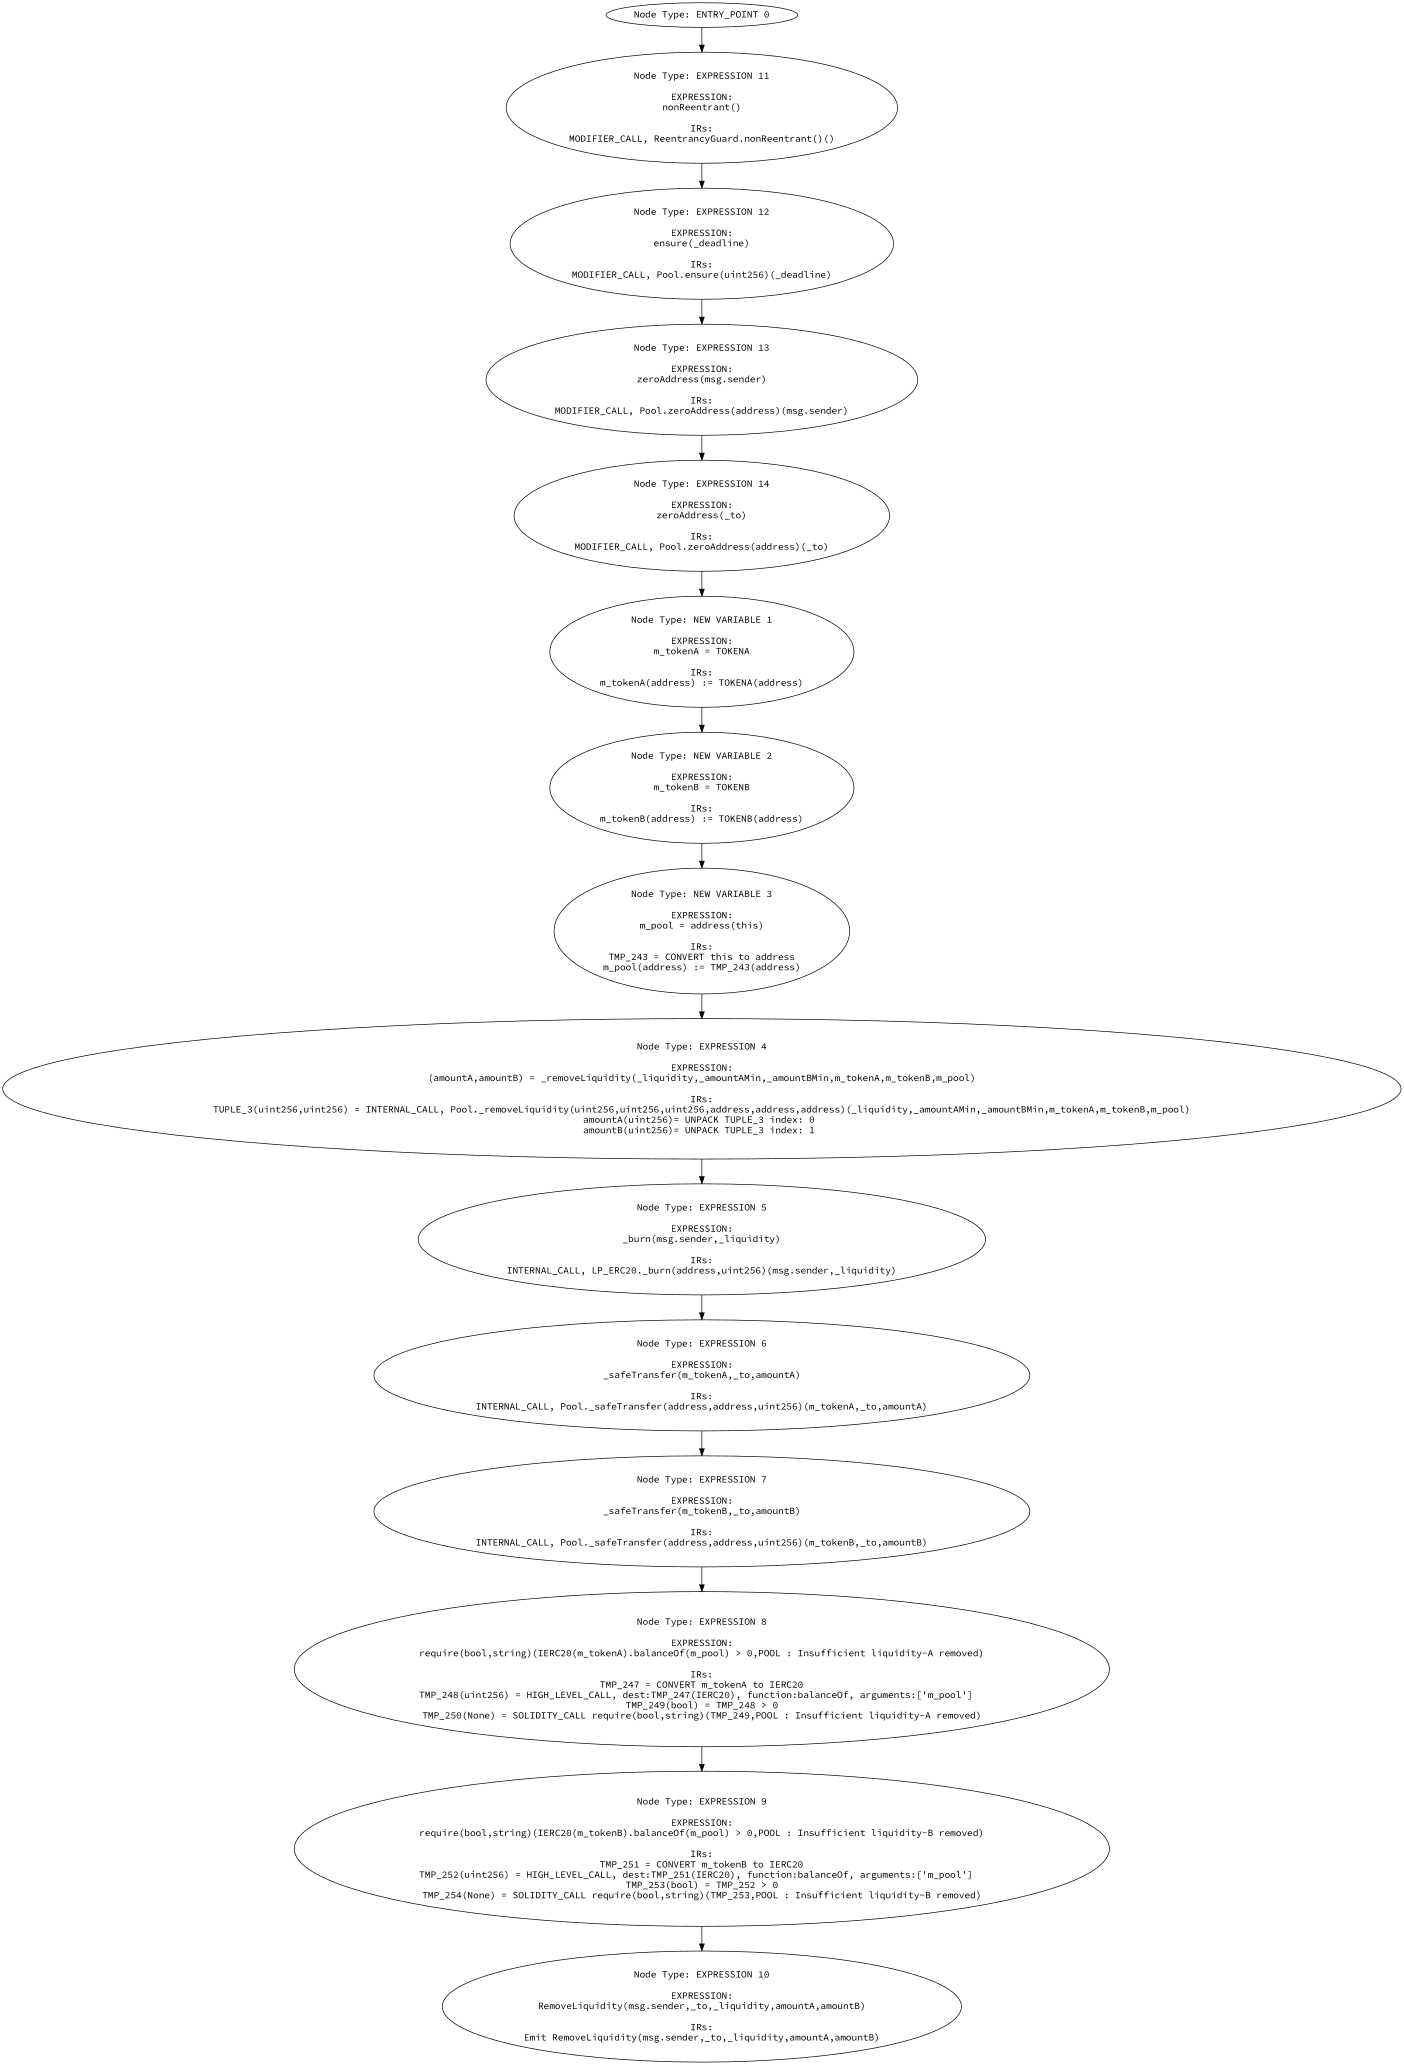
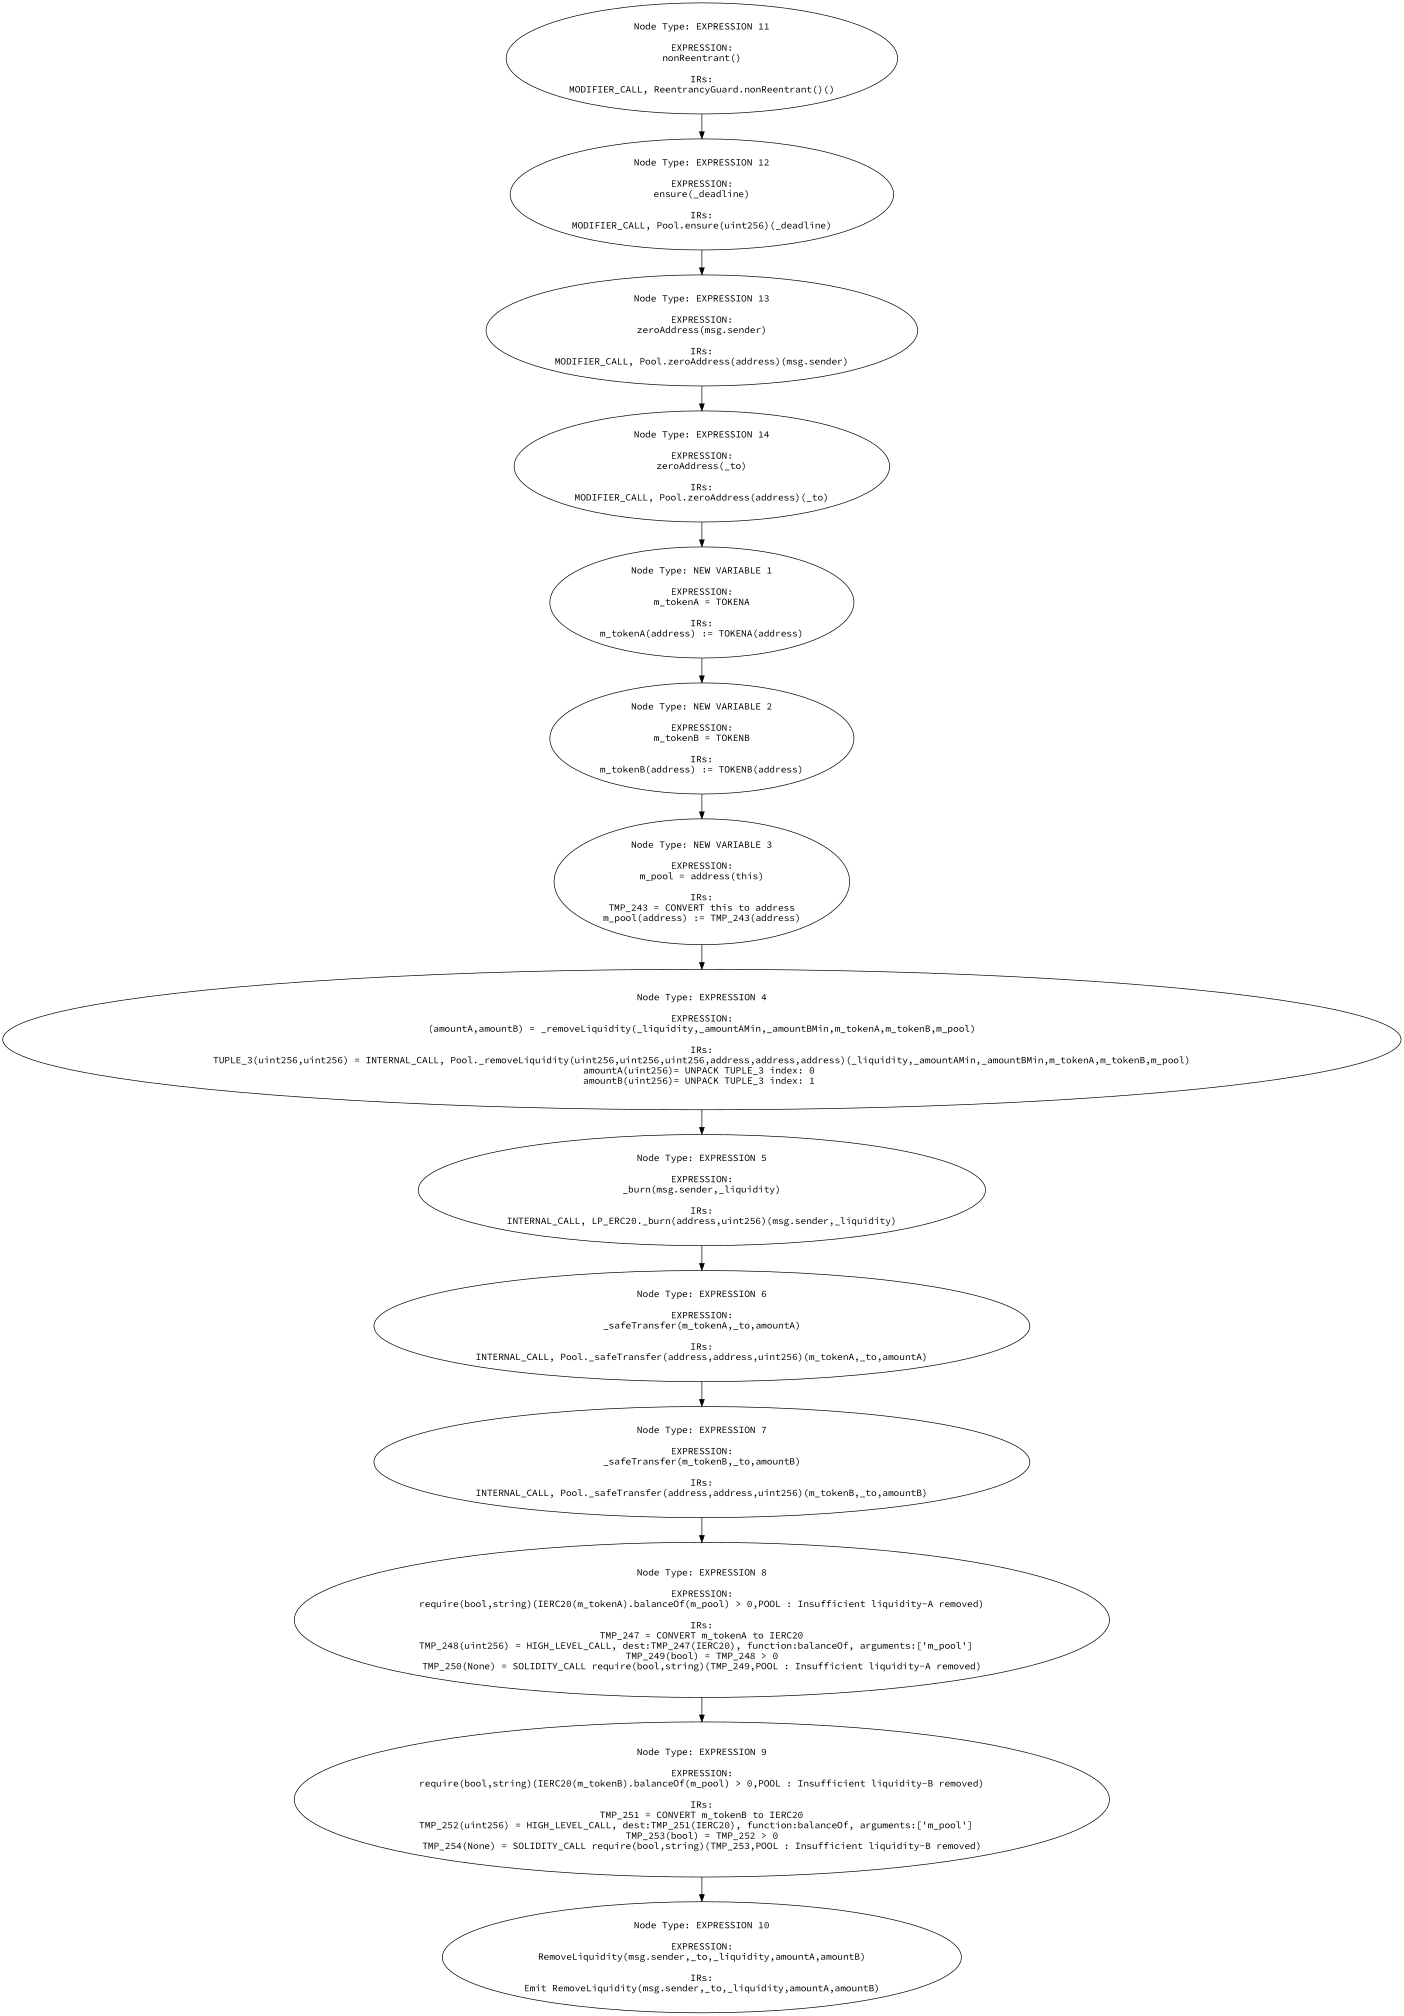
node "Node Type: ENTRY_POINT 0": removed
